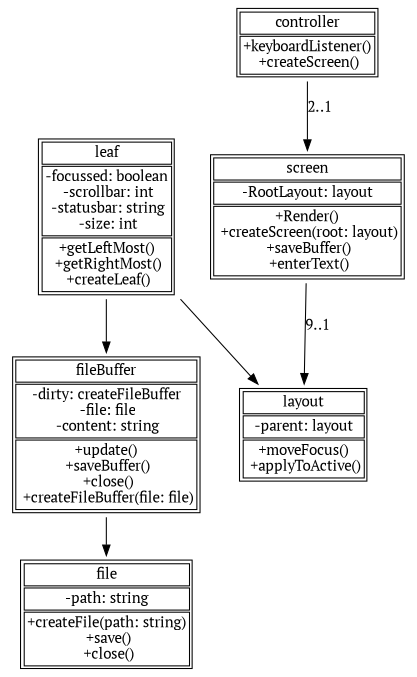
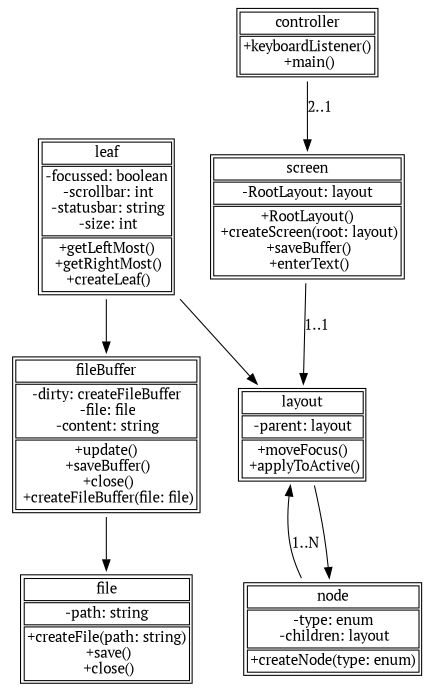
node "controller": text "+createScreen()" -> "+main()"
node "screen": text "+Render()" -> "+RootLayout()"
edge "screen" -> "layout": label "9..1" -> "1..1"
node "node": added
